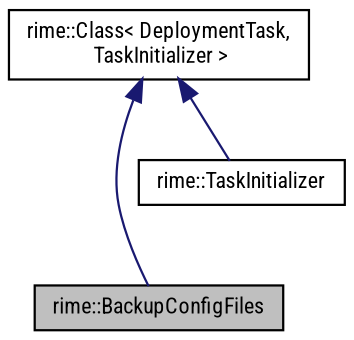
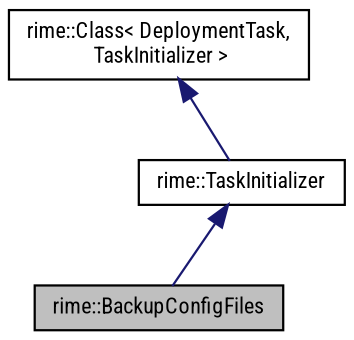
edge "rime::BackupConfigFiles" -> "rime::Class< DeploymentTask, TaskInitializer >": now "rime::BackupConfigFiles" -> "rime::TaskInitializer"
